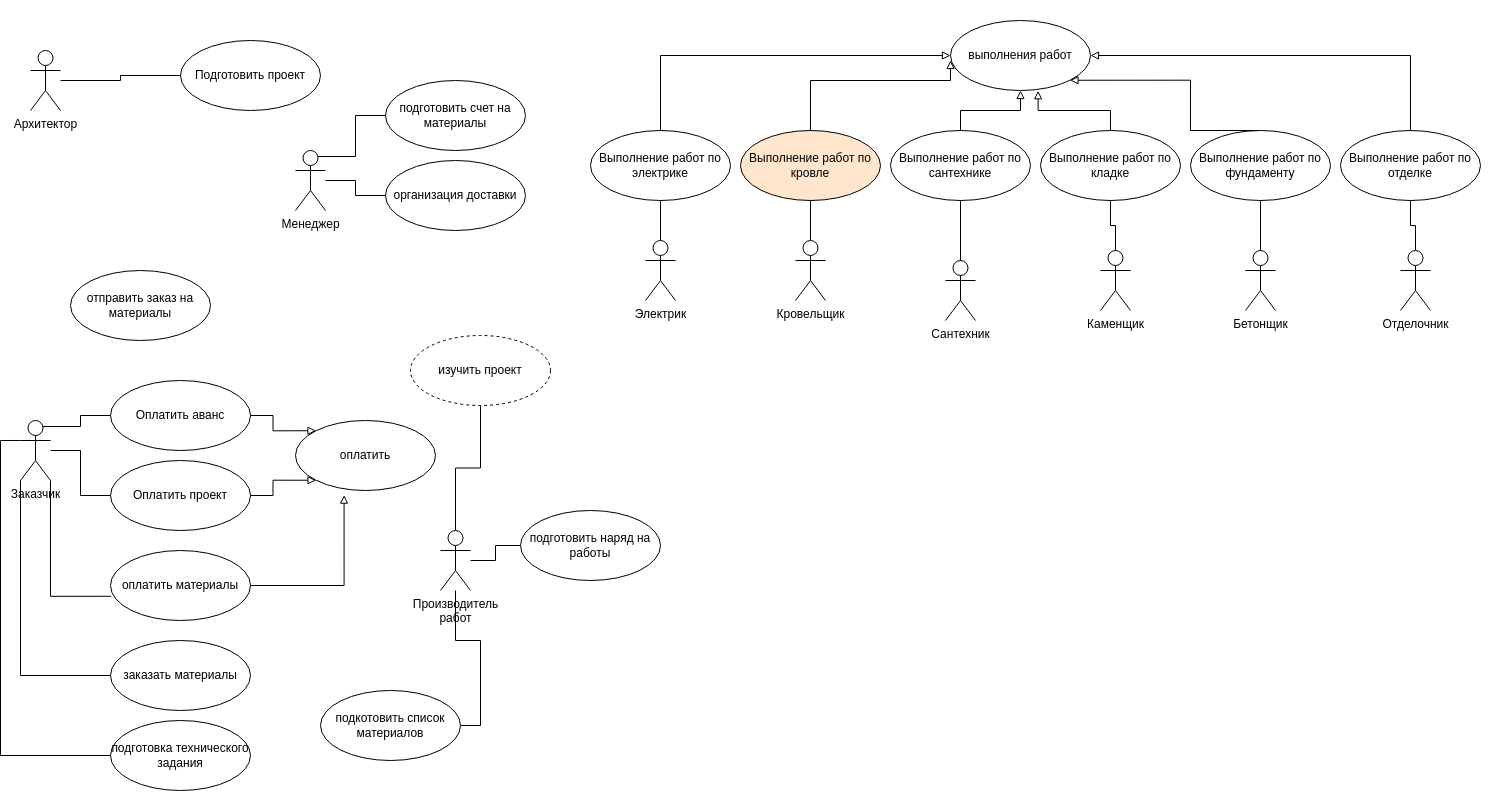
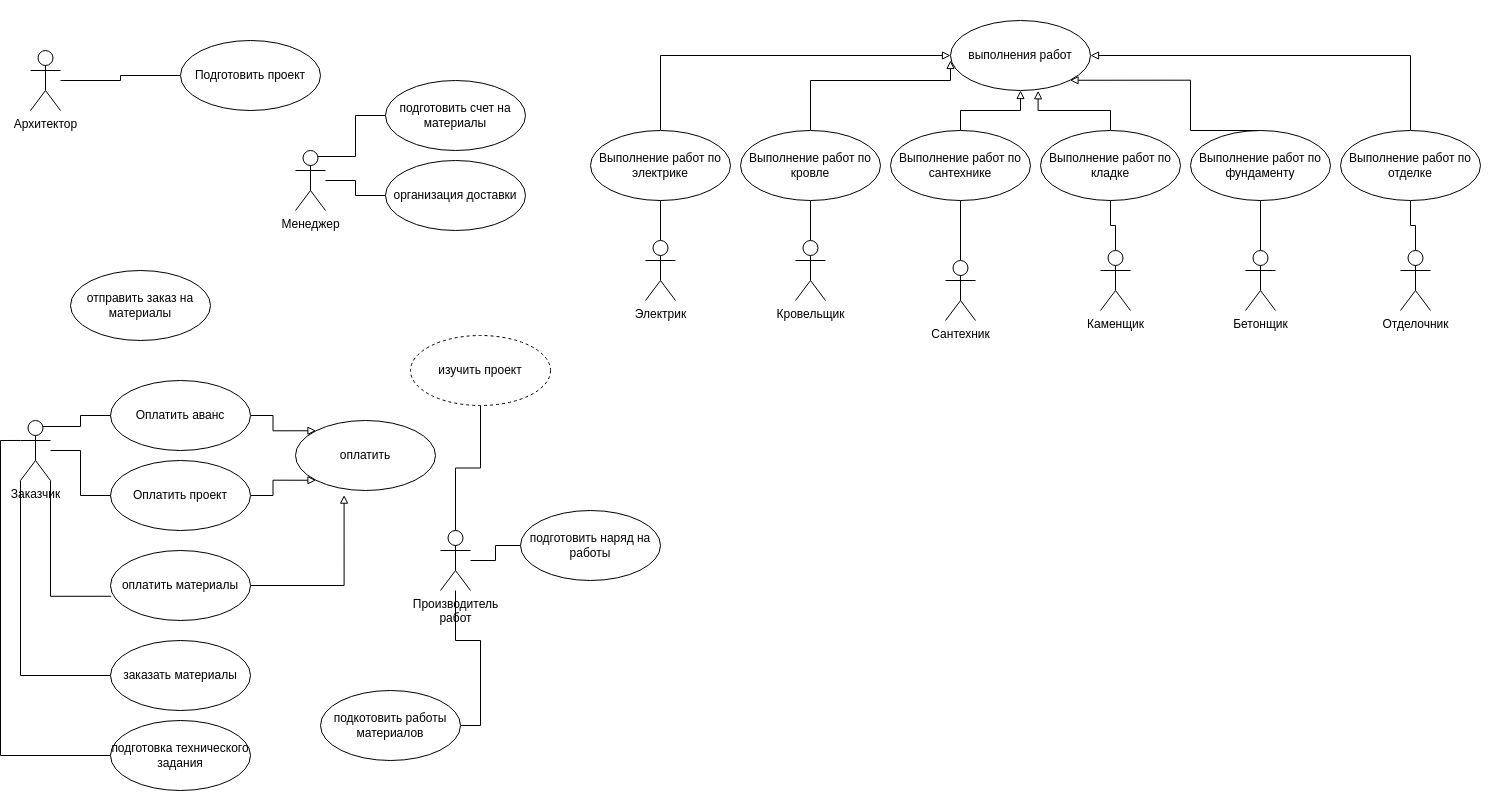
node "Выполнение работ по кровле": fillcolor #ffe6cc -> #ffffff
node "подкотовить список материалов": label "подкотовить список материалов" -> "подкотовить работы материалов"
